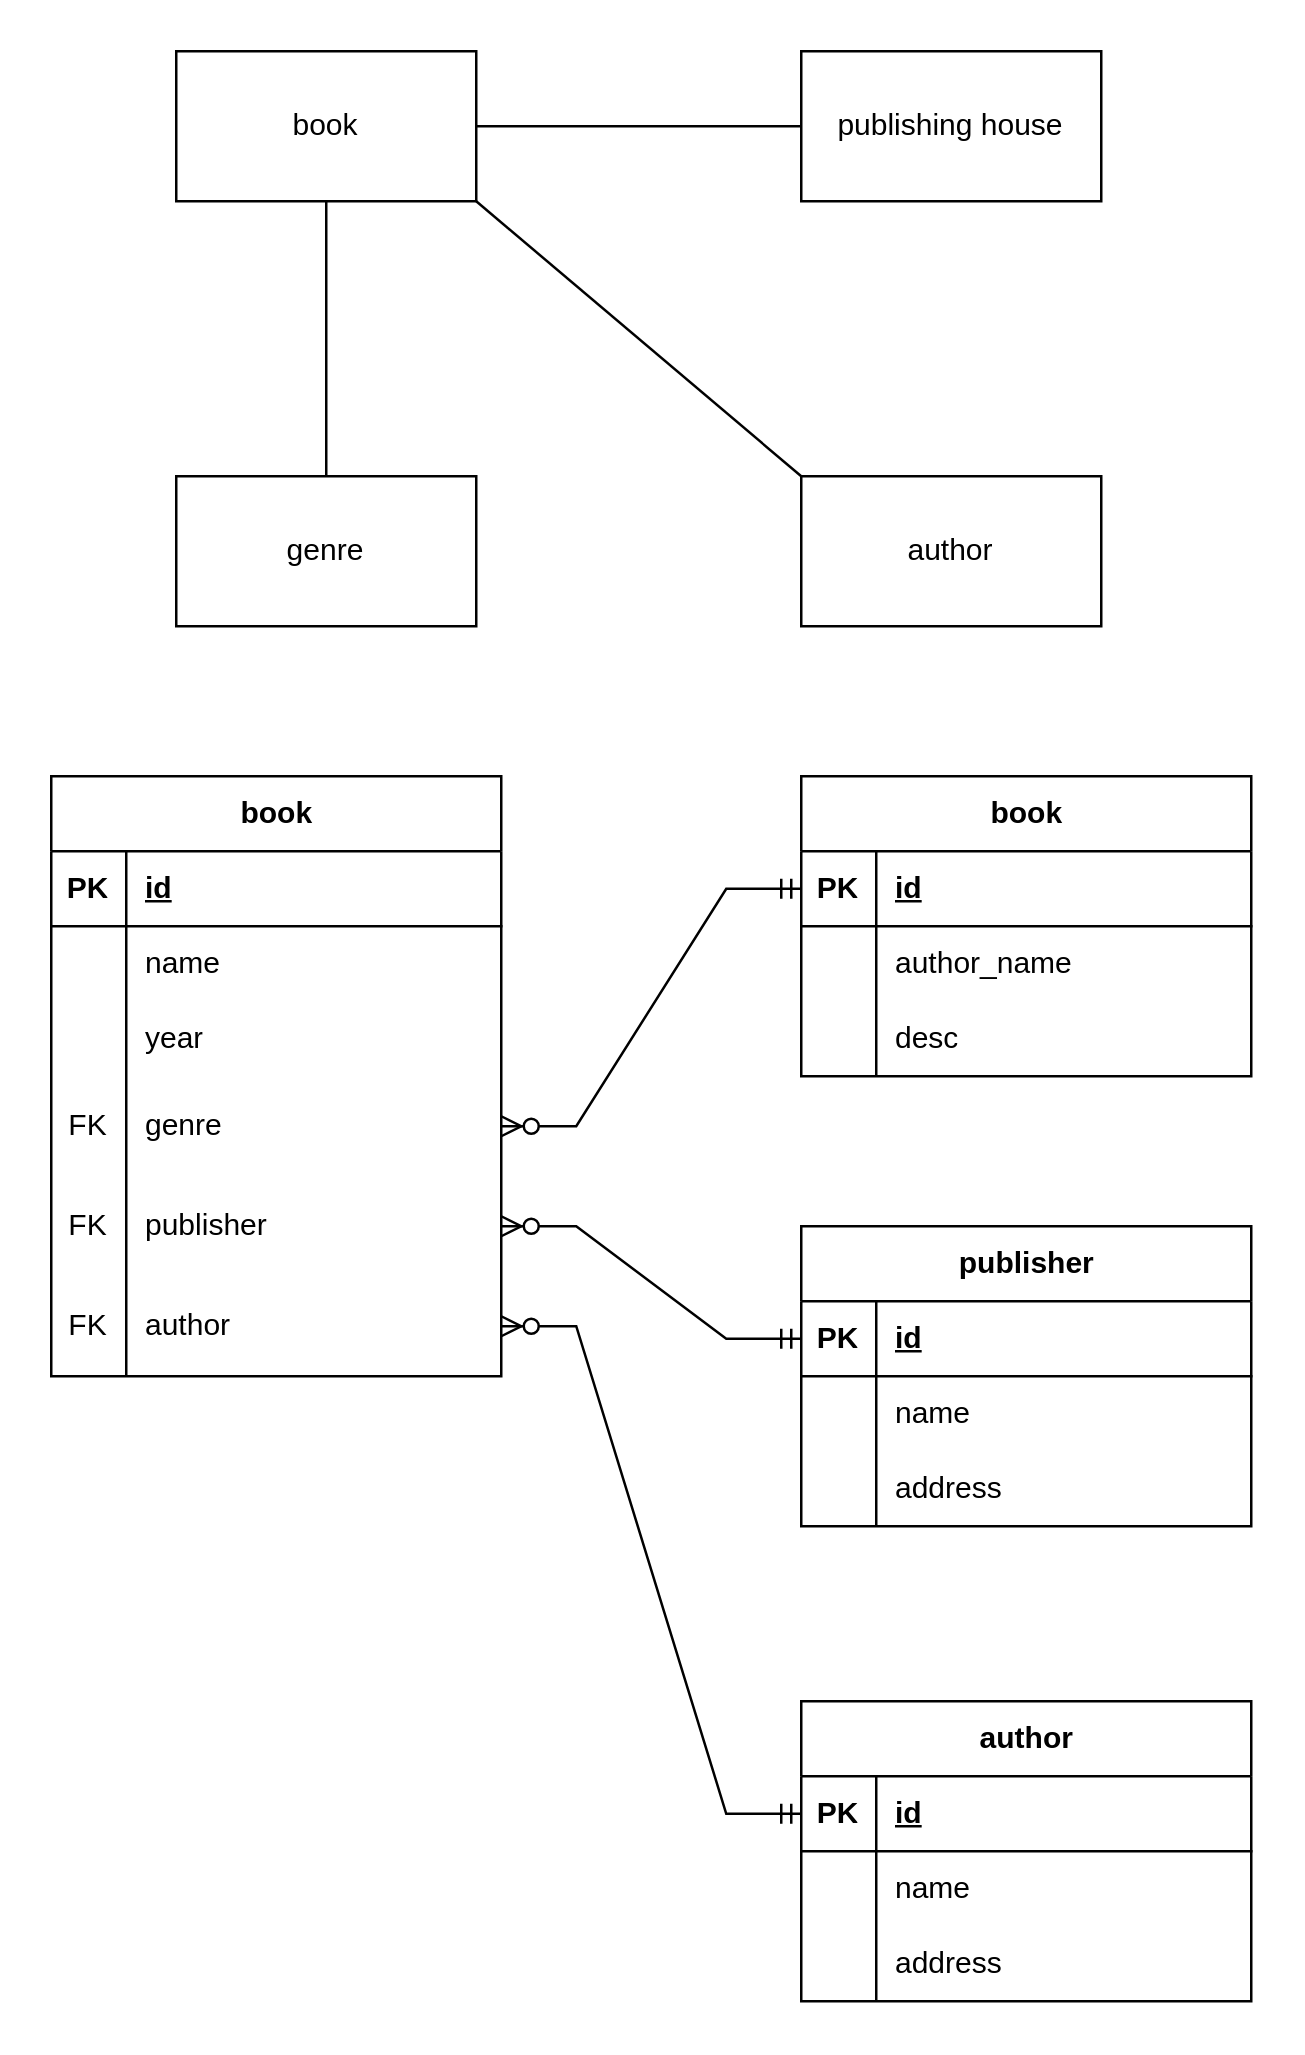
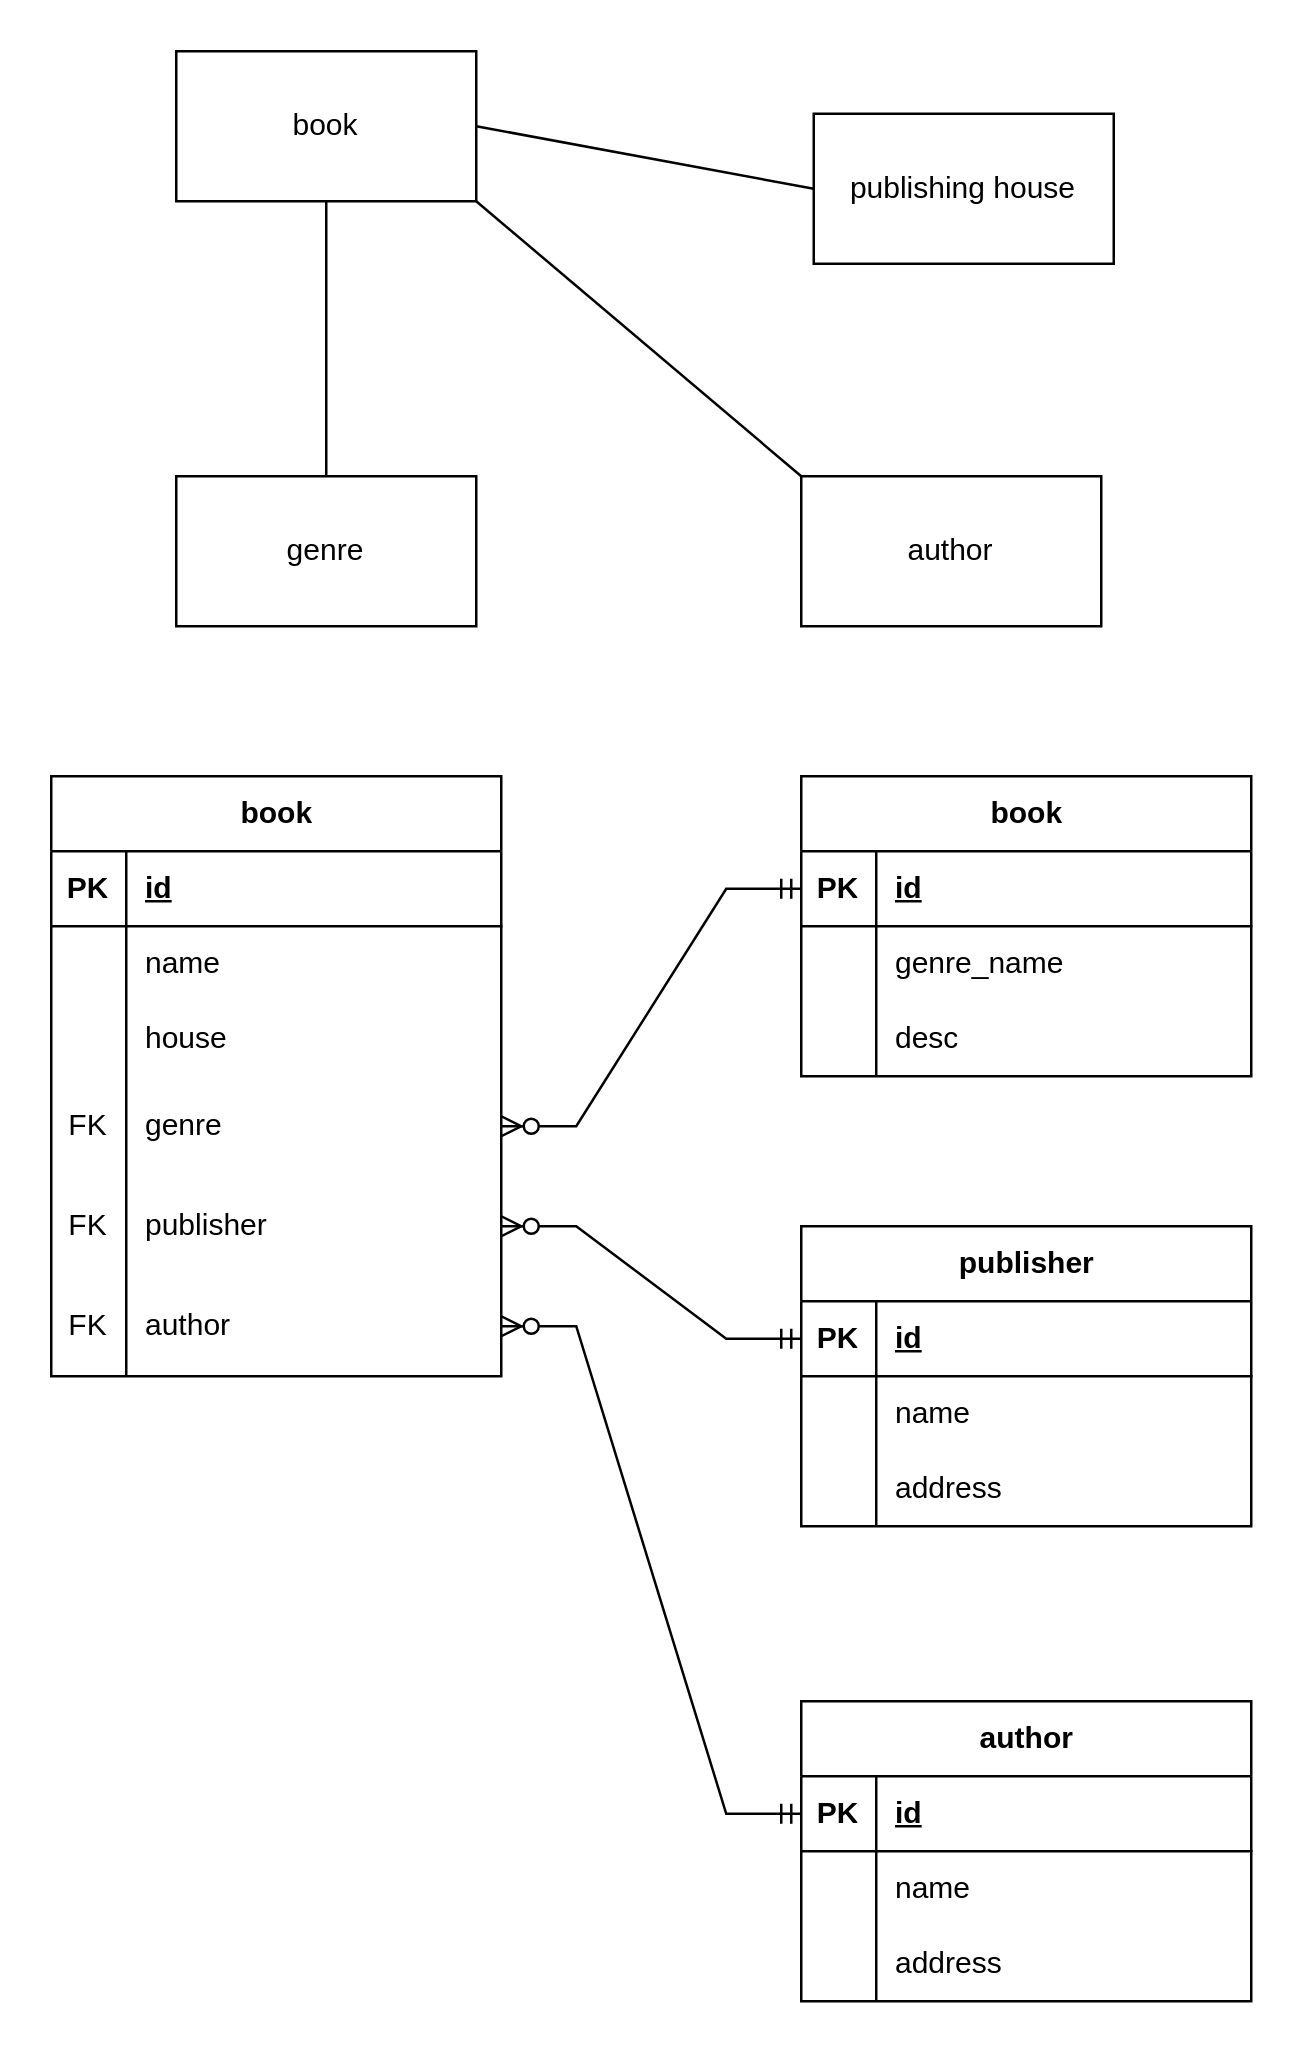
node "publishing house": moved (951, 126) -> (964, 189)
node "author_name": label "author_name" -> "genre_name"
node "year": label "year" -> "house"
